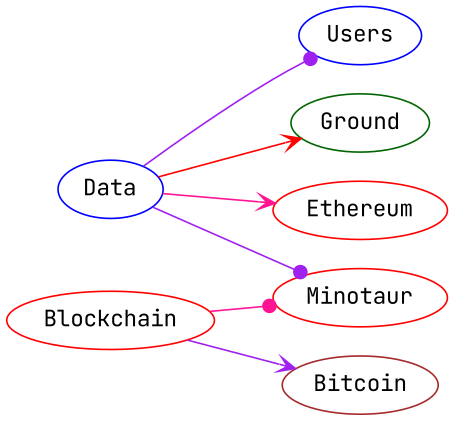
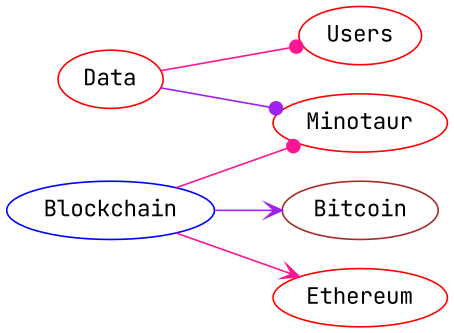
node "Users": color blue -> red
edge "Data" -> "Users": color purple -> deeppink
node "Ground": removed
node "Data": color blue -> red
edge "Data" -> "Ethereum": now "Blockchain" -> "Ethereum"
node "Blockchain": color red -> blue
